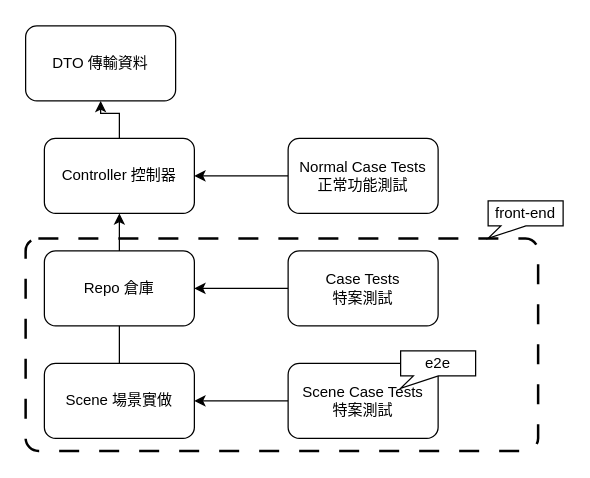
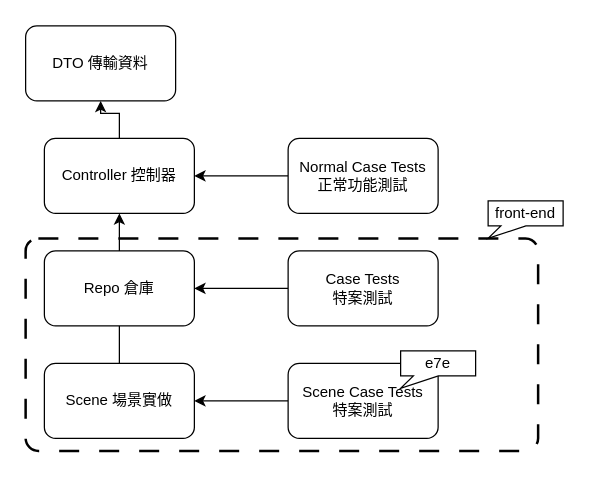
node "e2e": label "e2e" -> "e7e"
